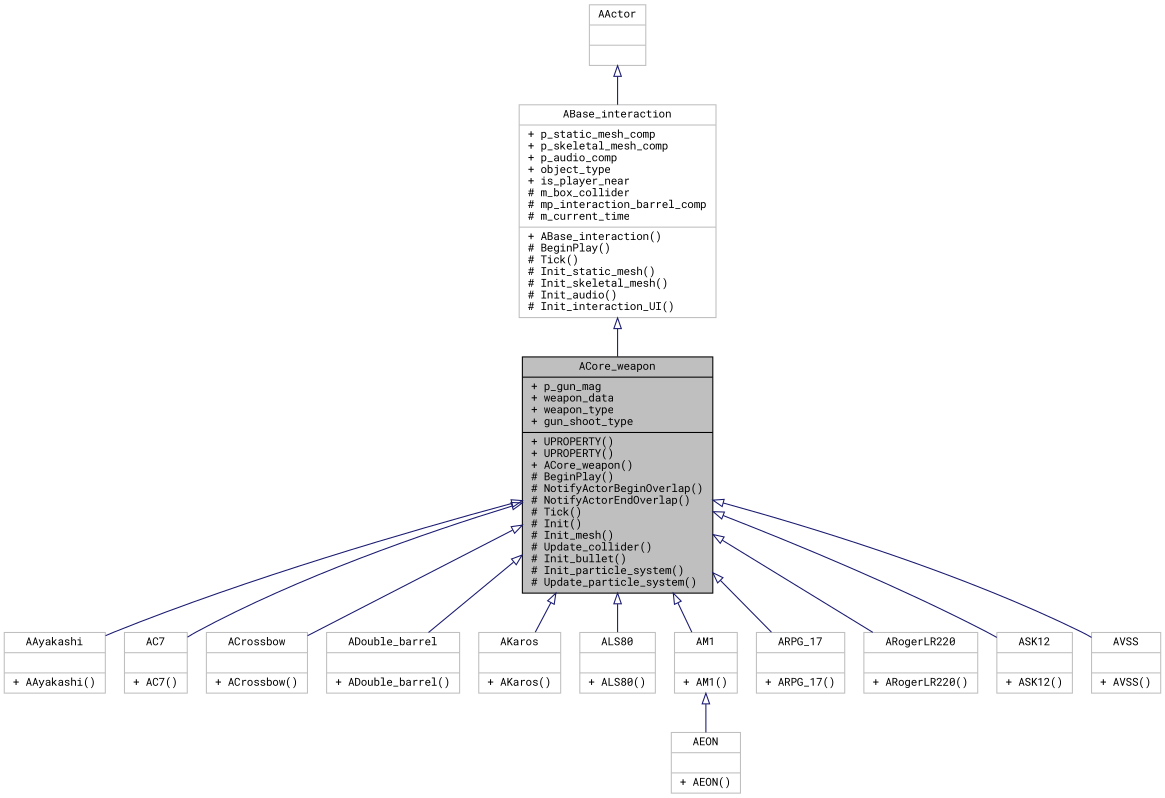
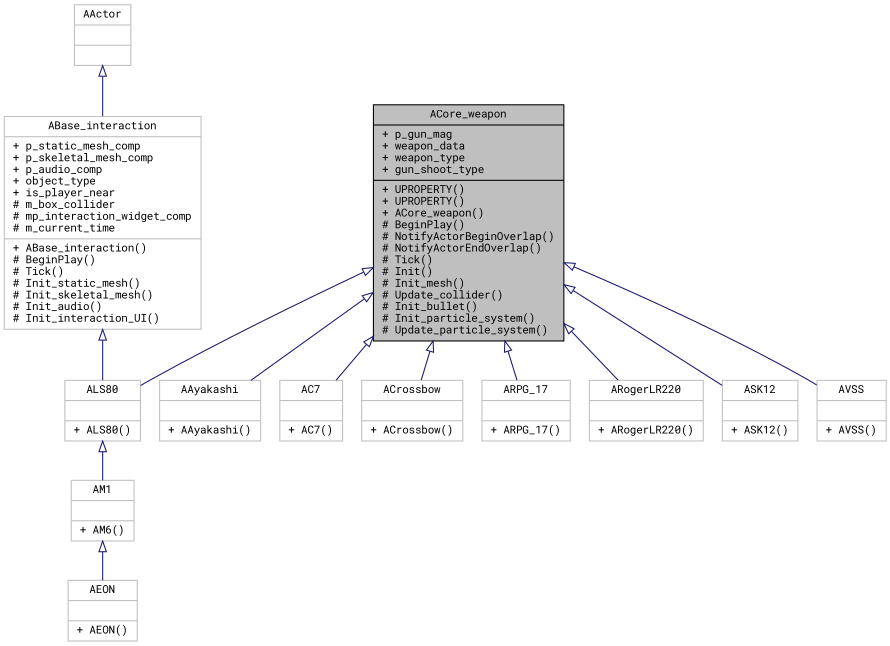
node "ABase_interaction": text "# mp_interaction_barrel_comp" -> "# mp_interaction_widget_comp"
edge "ACore_weapon" -> "ABase_interaction": now "ALS80" -> "ABase_interaction"
edge "AM1" -> "ACore_weapon": now "AM1" -> "ALS80"
node "ADouble_barrel": removed
node "AKaros": removed
node "AM1": text "+ AM1()" -> "+ AM6()"
